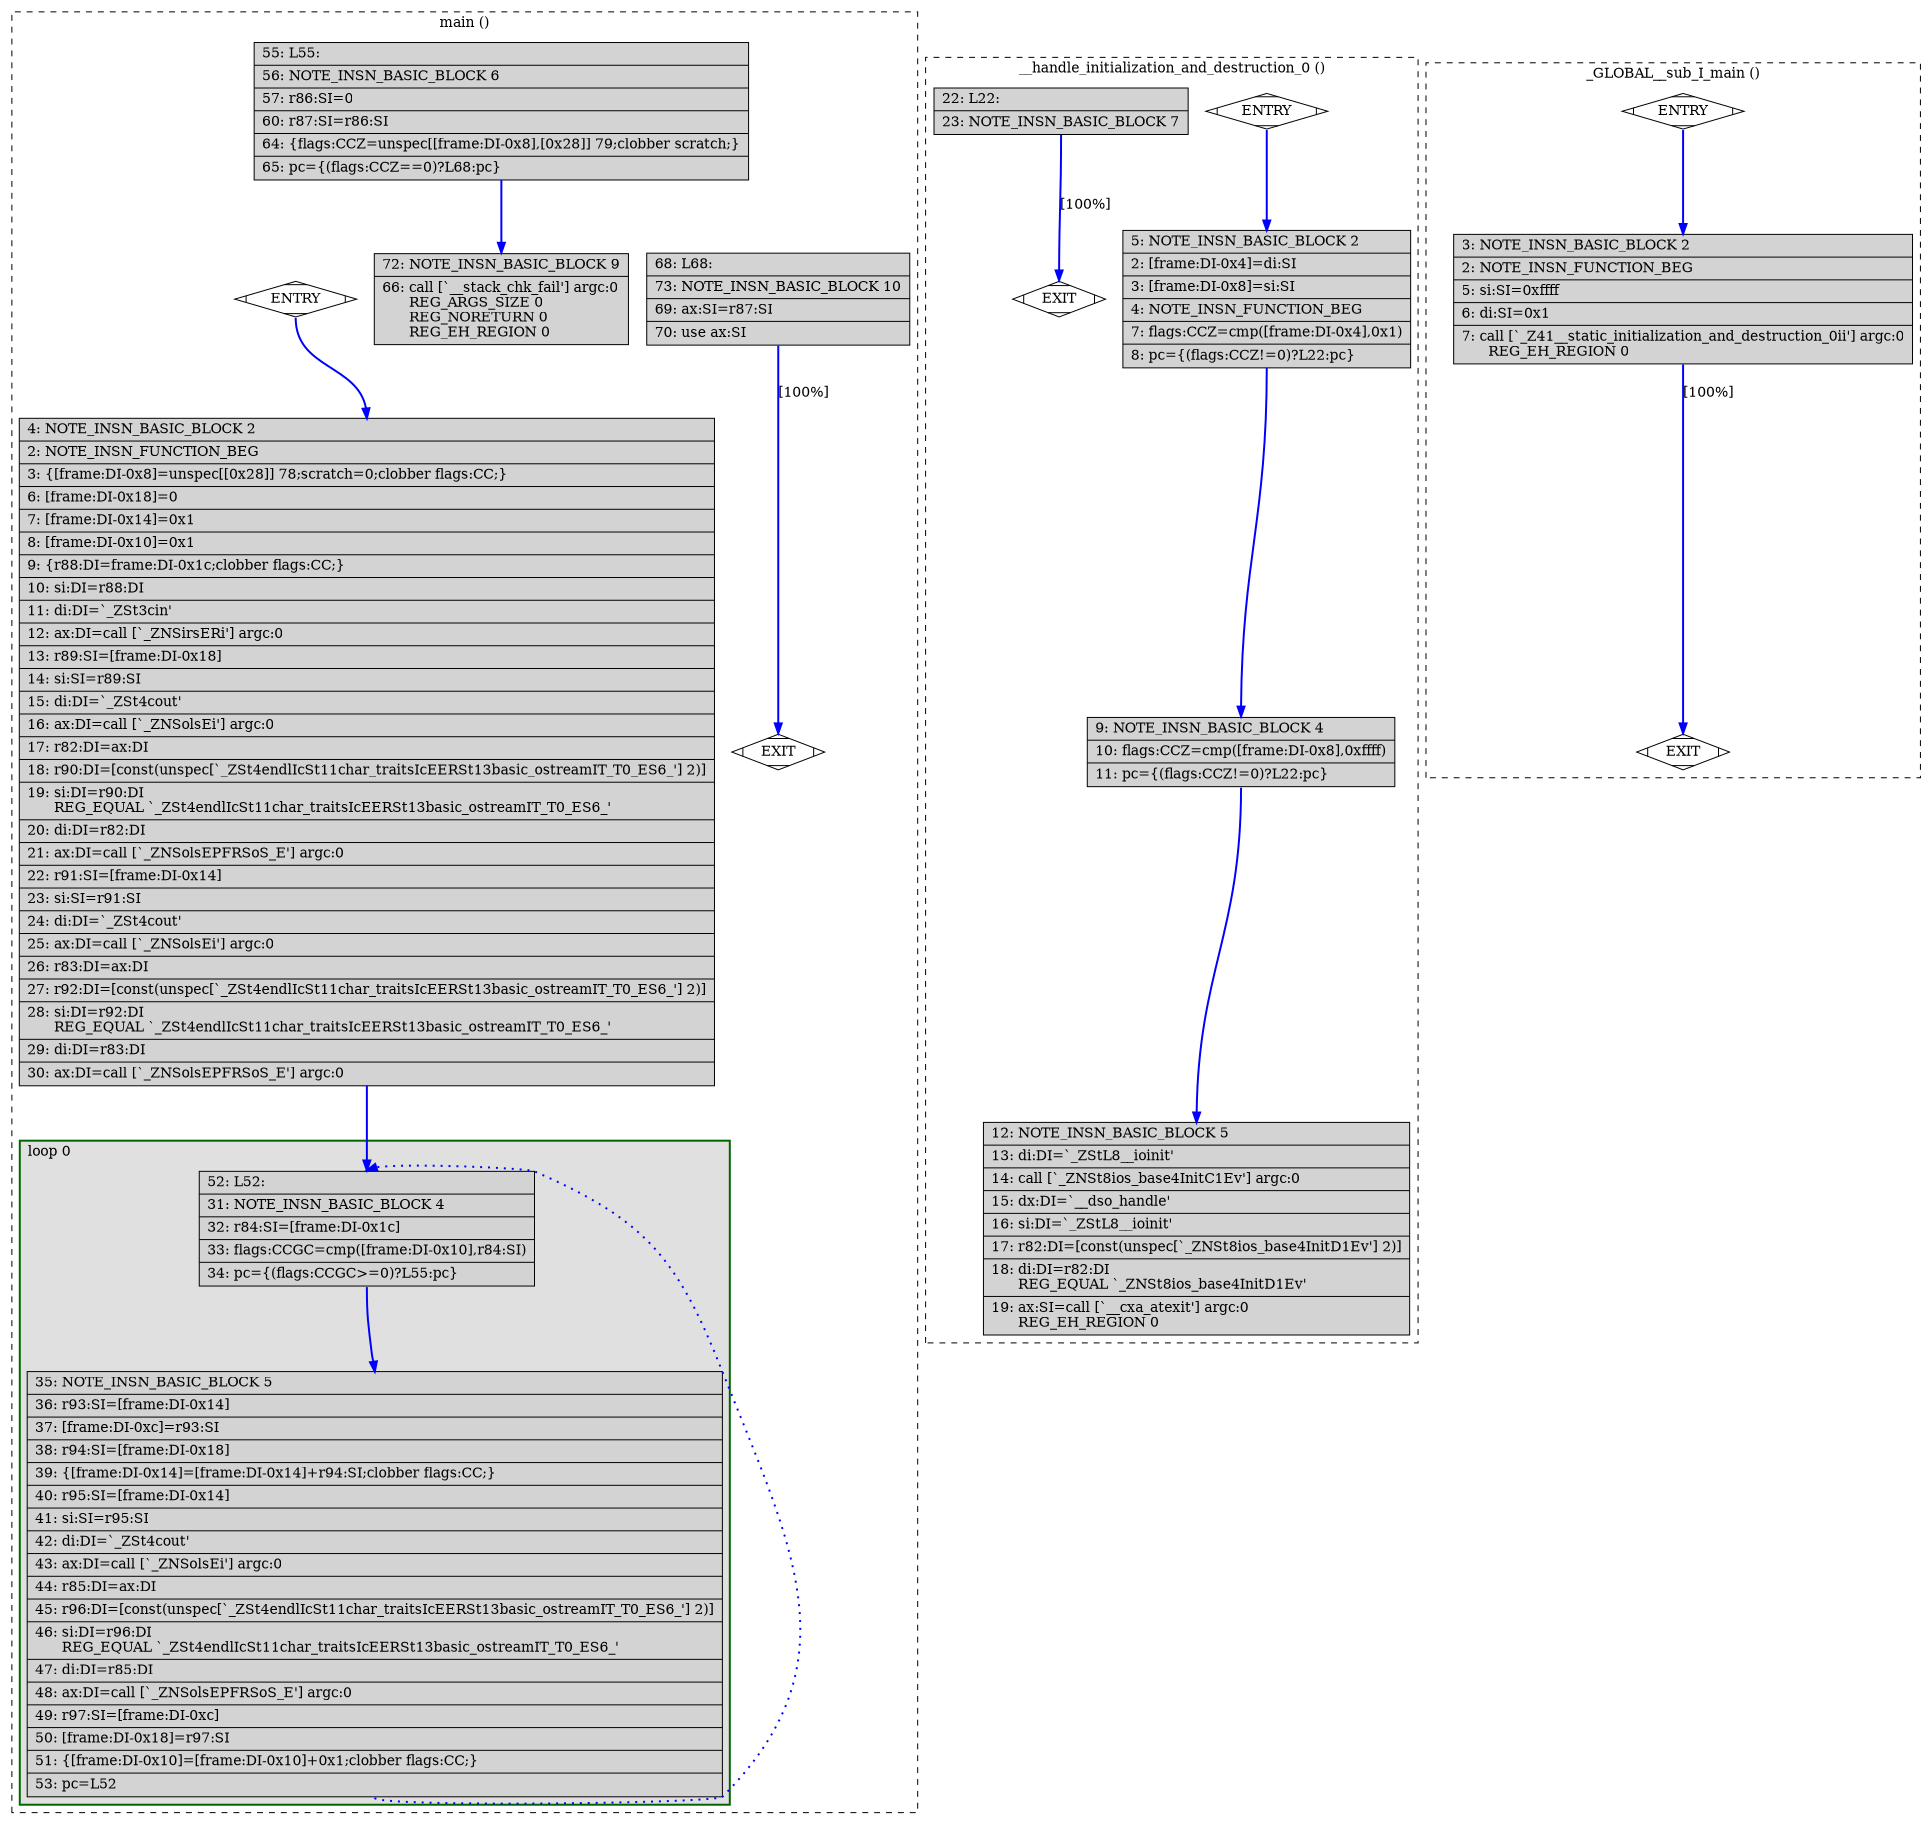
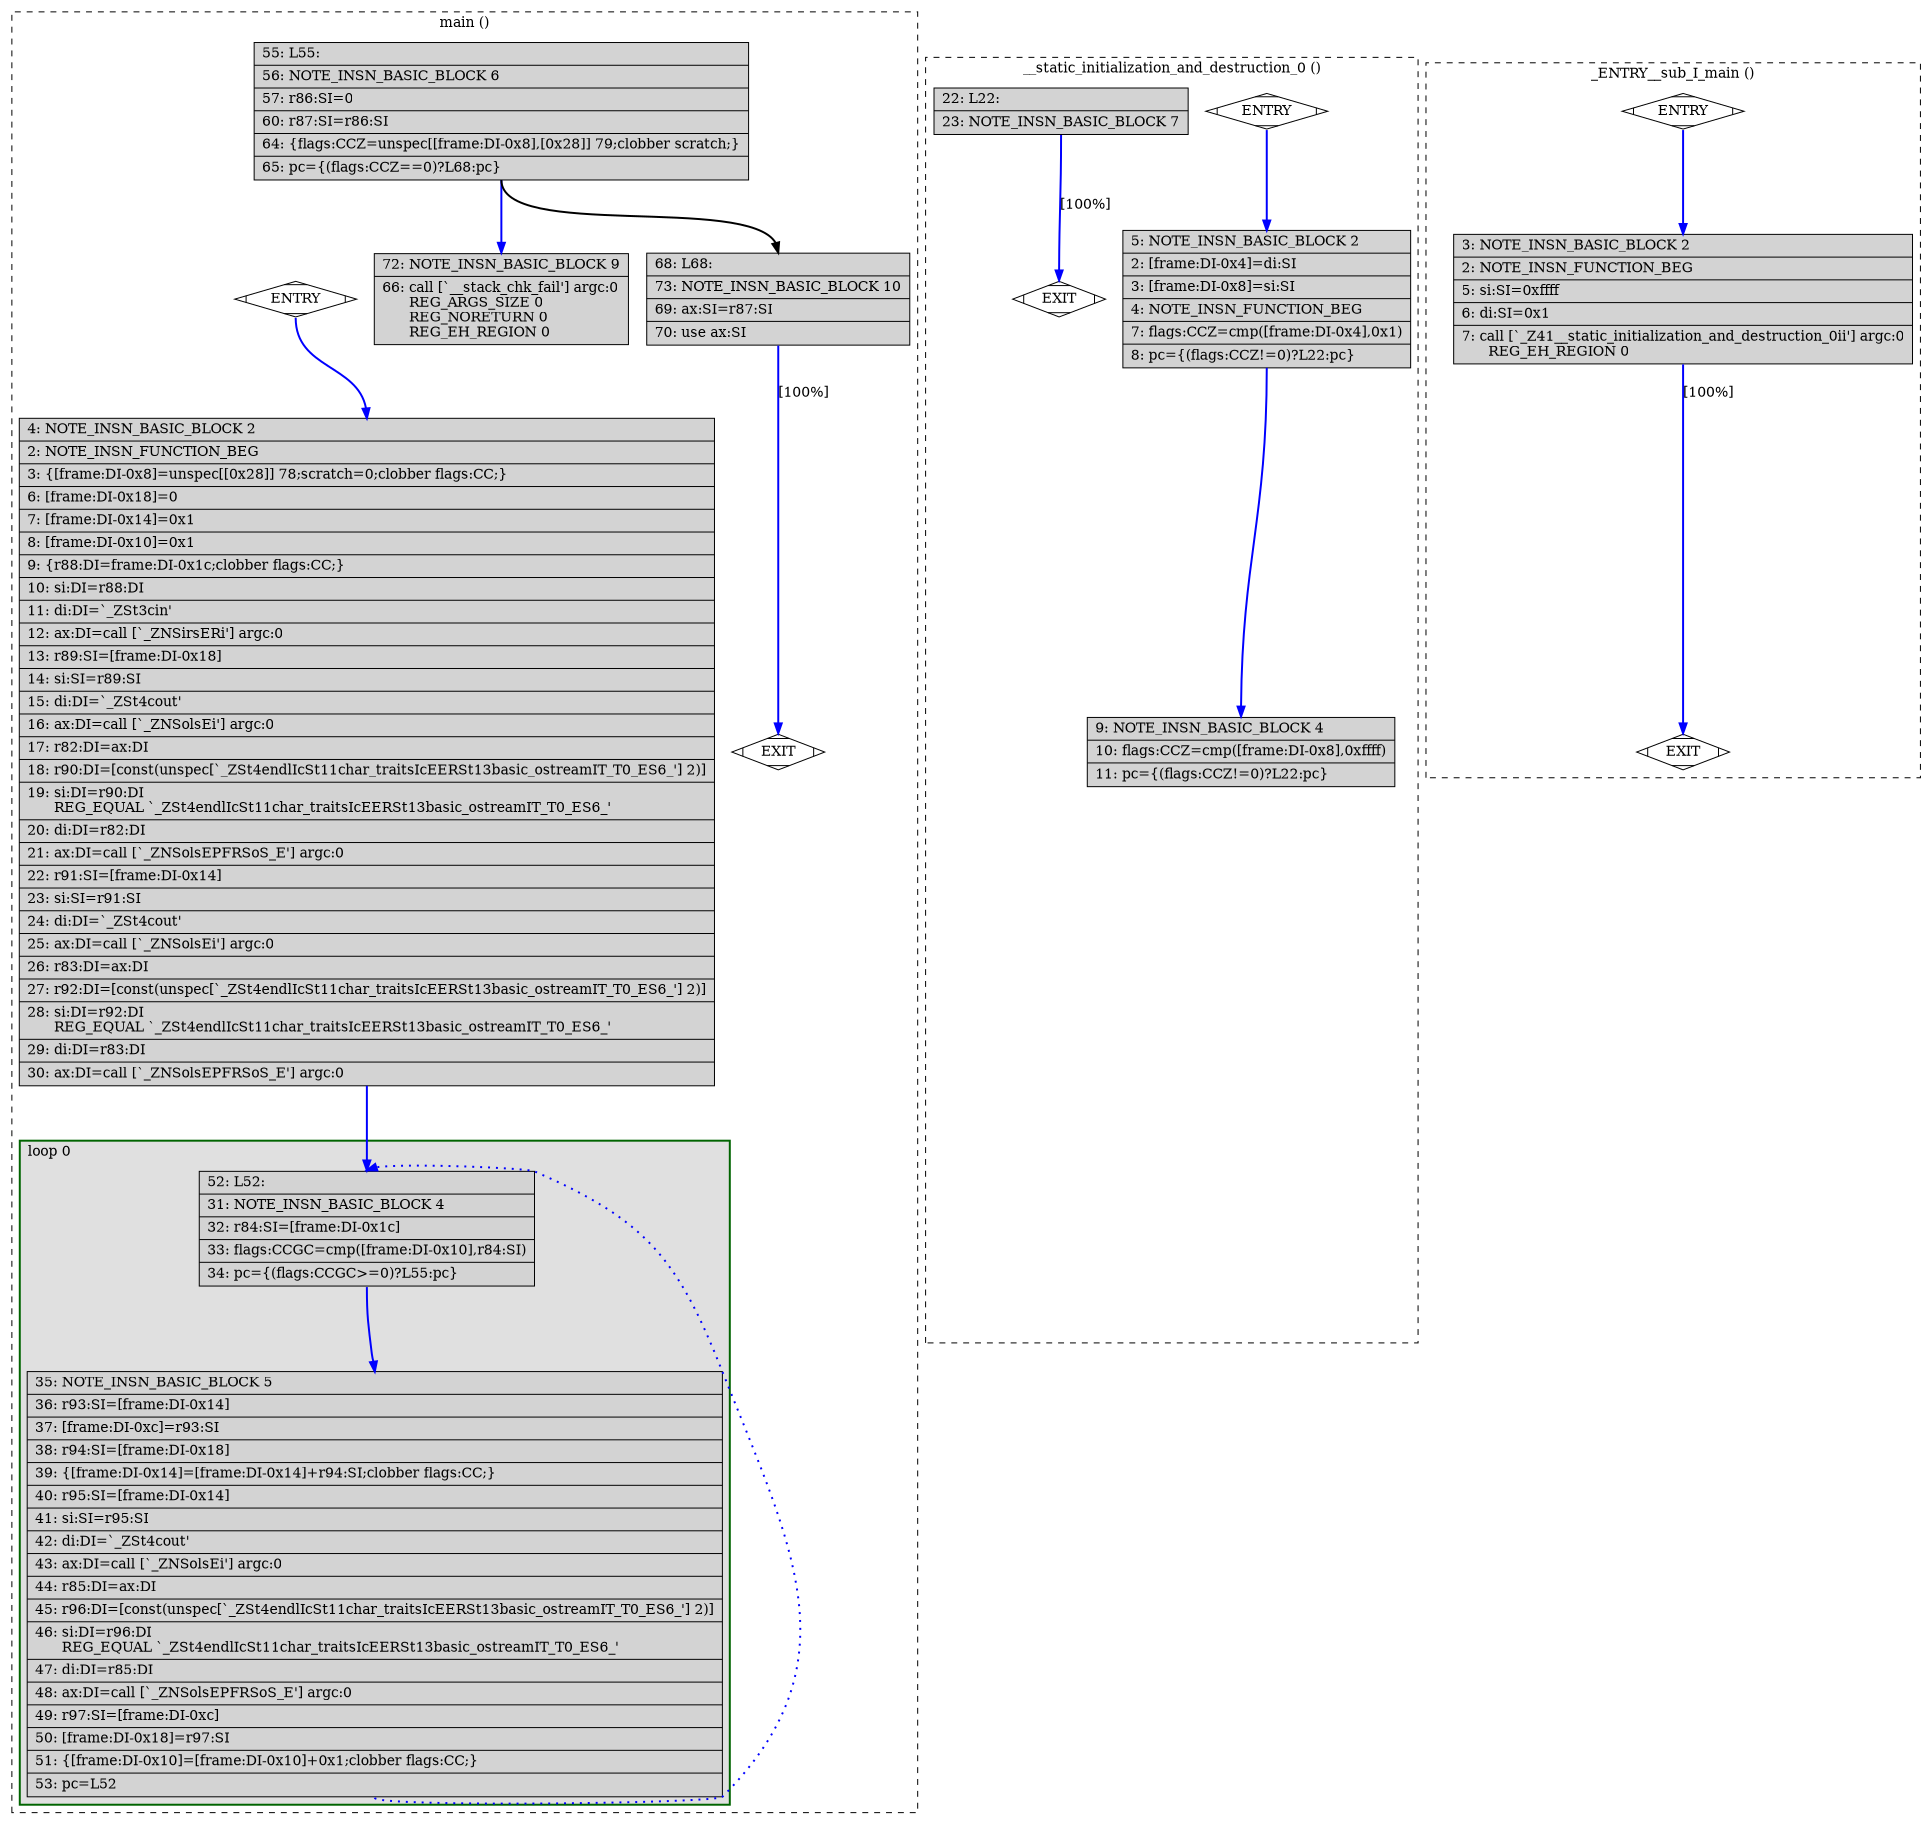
cluster "__handle_initialization_and_destruction_0 ()": label "__handle_initialization_and_destruction_0 ()" -> "__static_initialization_and_destruction_0 ()"
cluster "_GLOBAL__sub_I_main ()": label "_GLOBAL__sub_I_main ()" -> "_ENTRY__sub_I_main ()"
edge "55: L55:" -> "68: L68:": added
node "12: NOTE_INSN_BASIC_BLOCK 5": removed
